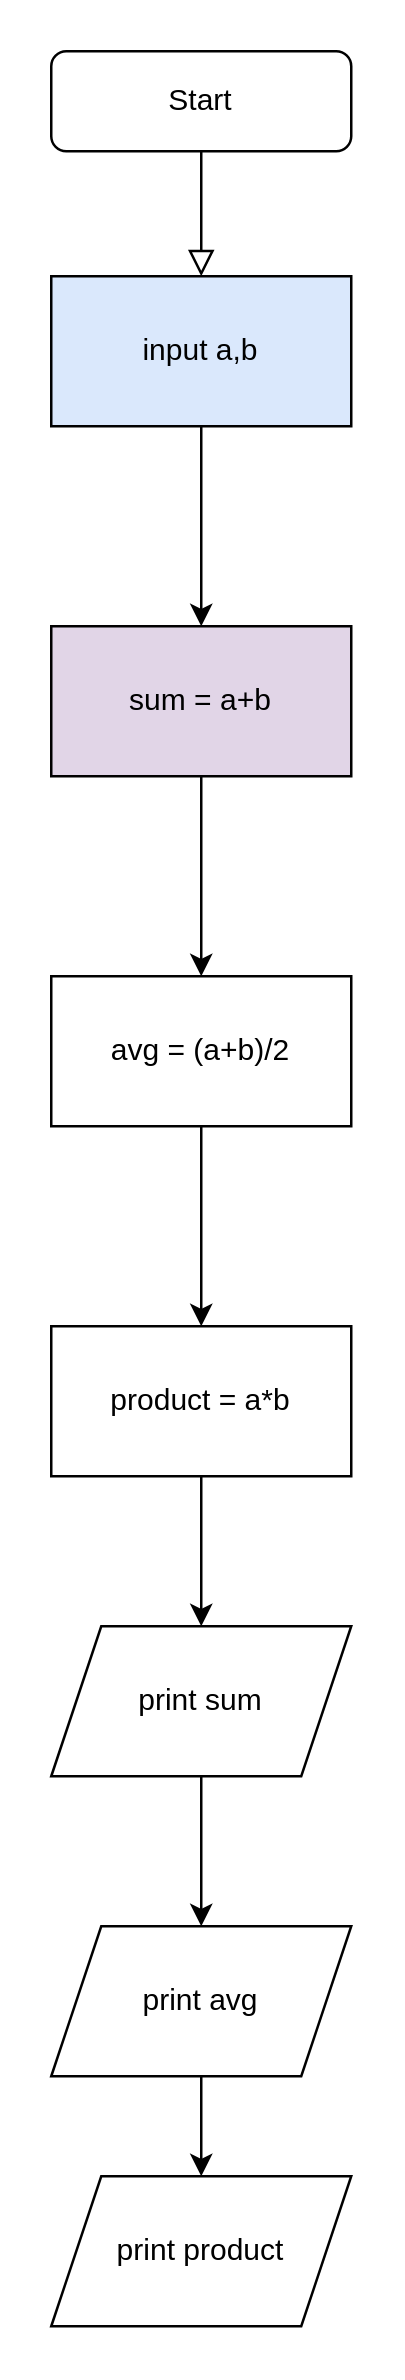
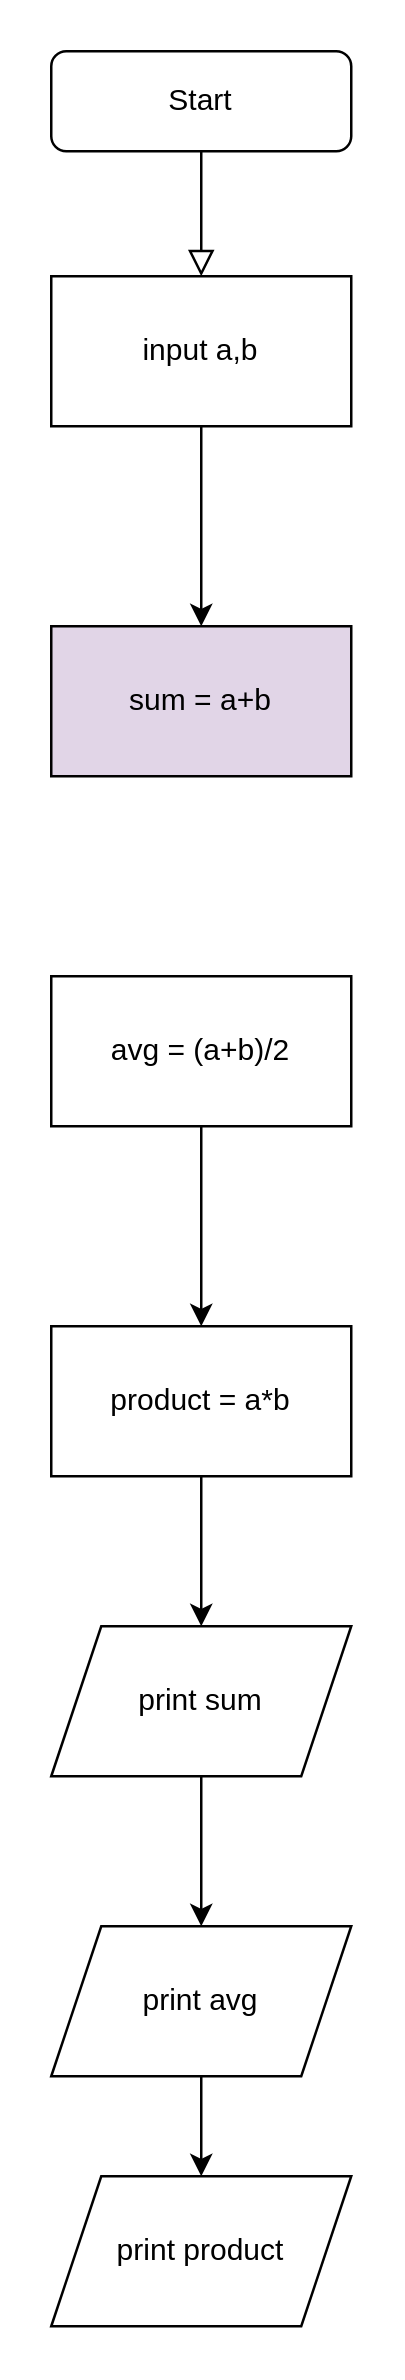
node "input a,b": fillcolor #dae8fc -> #ffffff
edge "sum = a+b" -> "avg = (a+b)/2": removed
